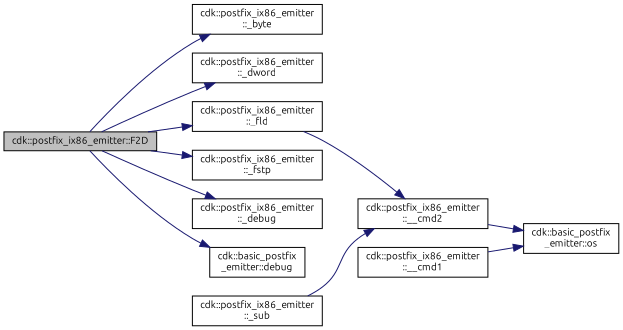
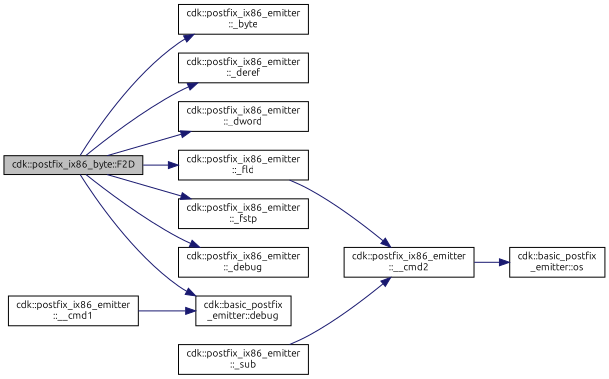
node "cdk::postfix_ix86_emitter ::_deref": added
node "cdk::postfix_ix86_emitter::F2D": label "cdk::postfix_ix86_emitter::F2D" -> "cdk::postfix_ix86_byte::F2D"
edge "cdk::postfix_ix86_emitter ::__cmd1" -> "cdk::basic_postfix _emitter::os": now "cdk::postfix_ix86_emitter ::__cmd1" -> "cdk::basic_postfix _emitter::debug"
